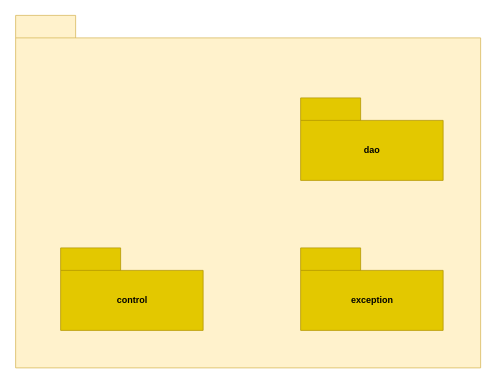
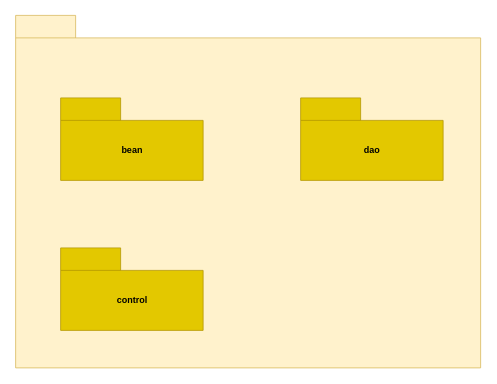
node "bean": added
node "exception": removed
